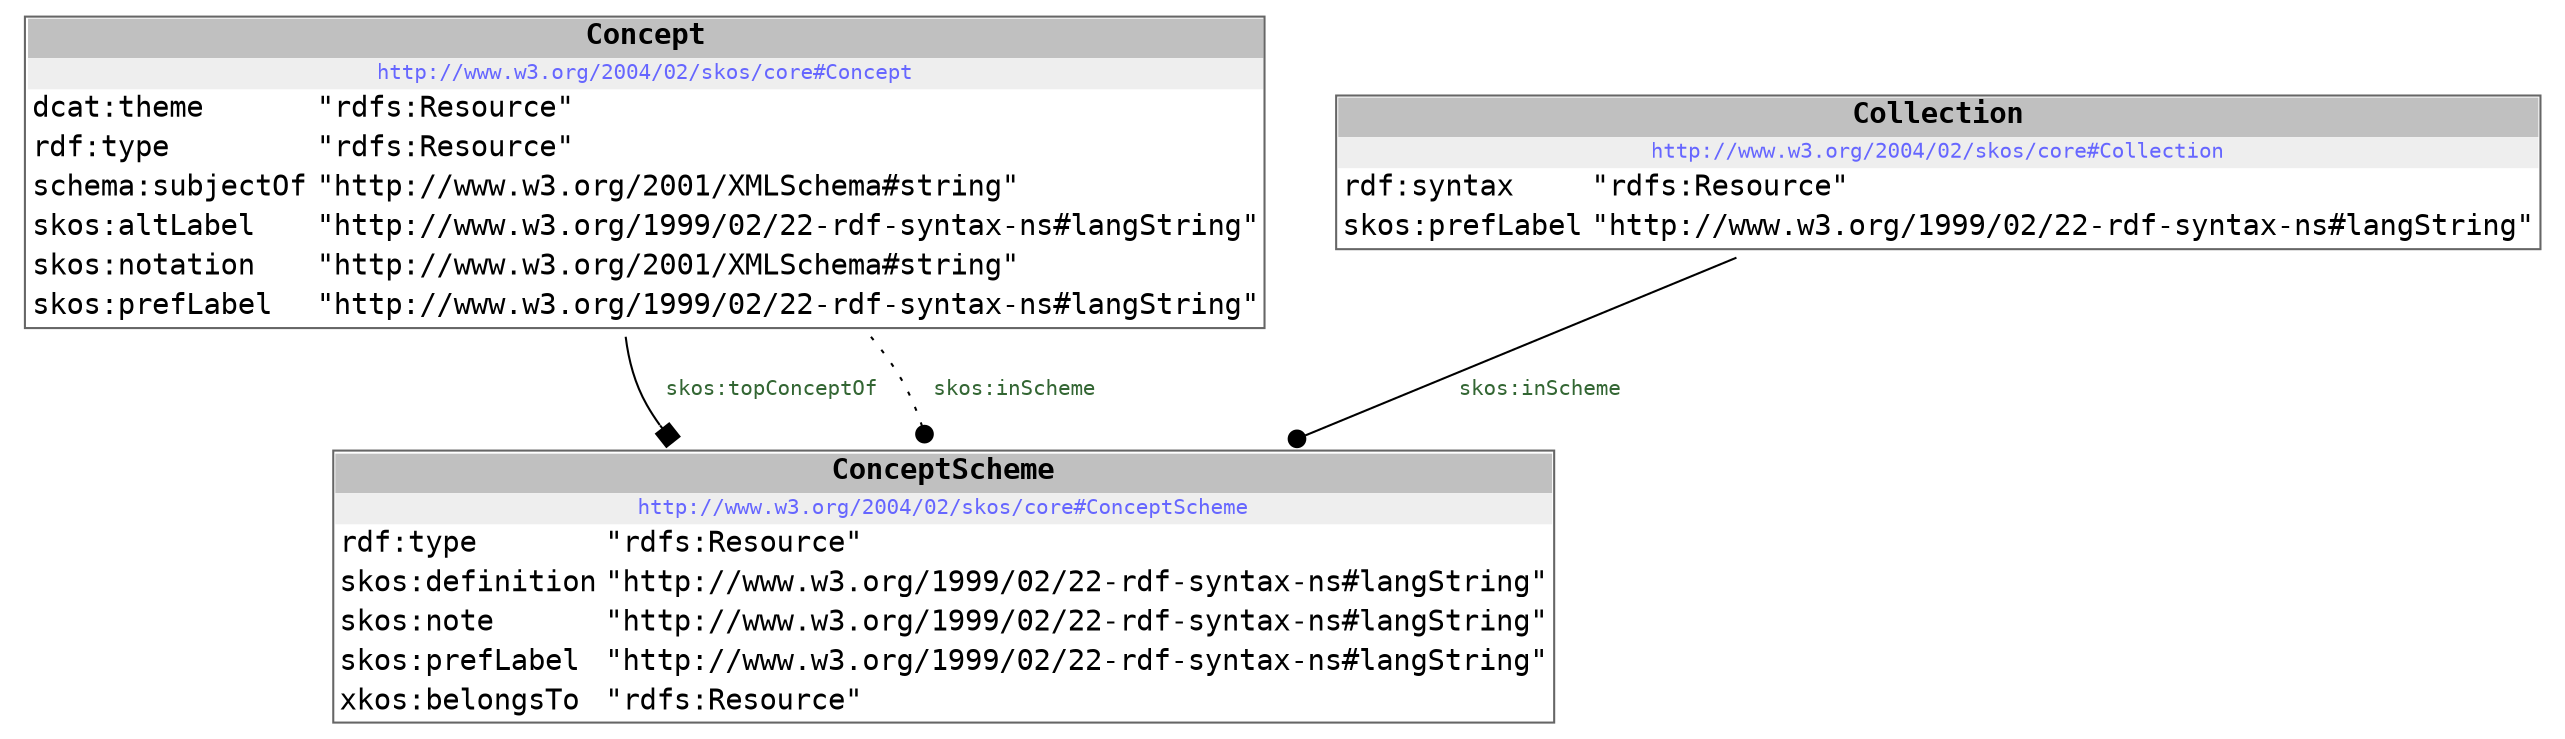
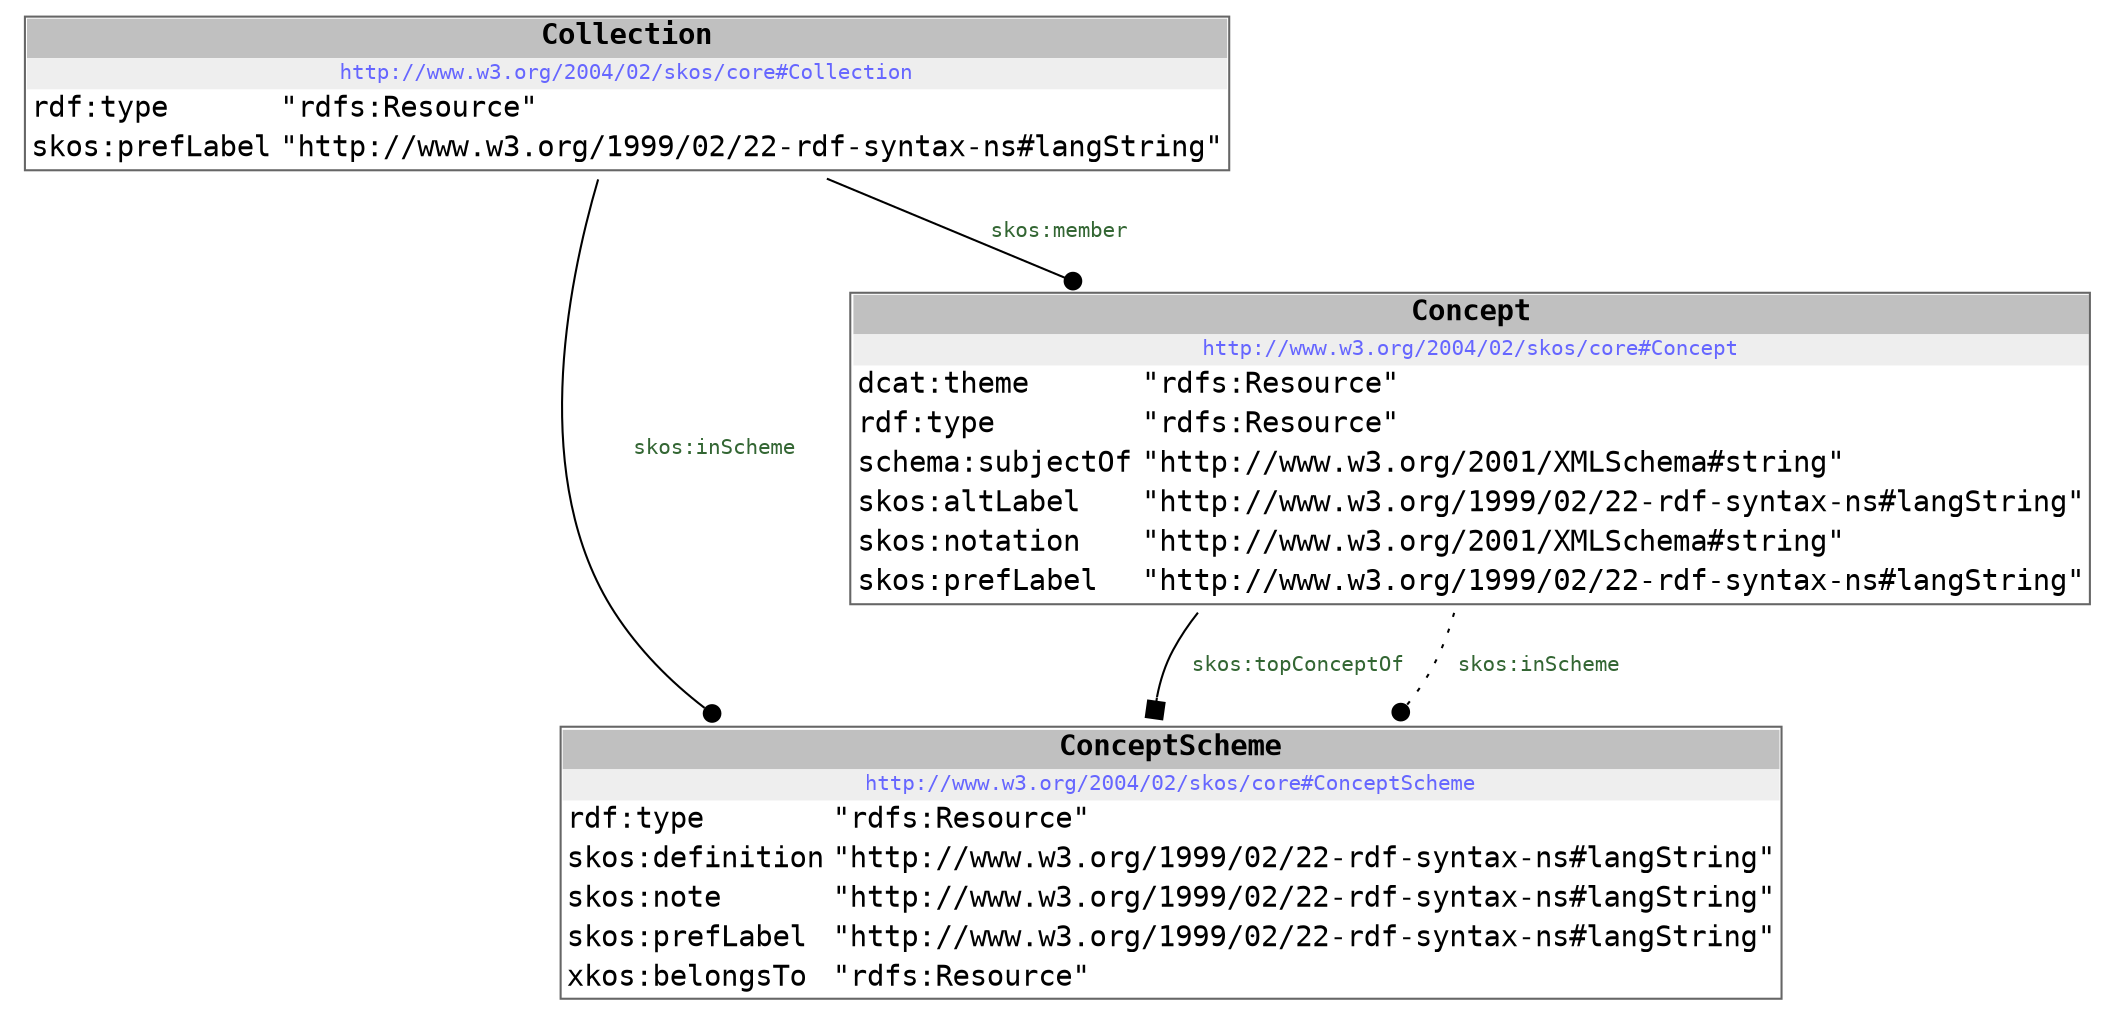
node "Collection": text "rdf:syntax" -> "rdf:type"
edge "Collection" -> "Concept": added, label "skos:member"
